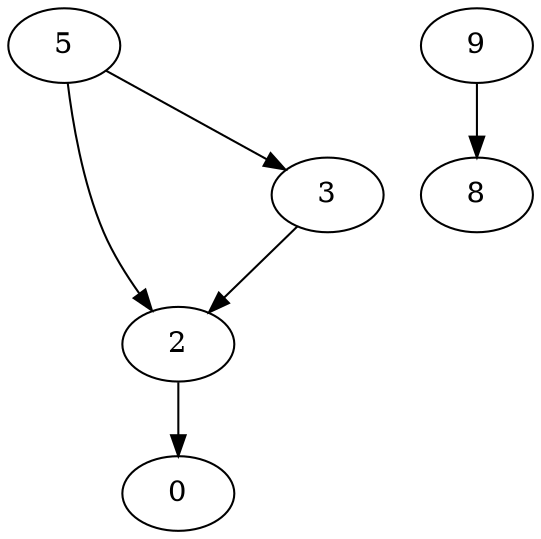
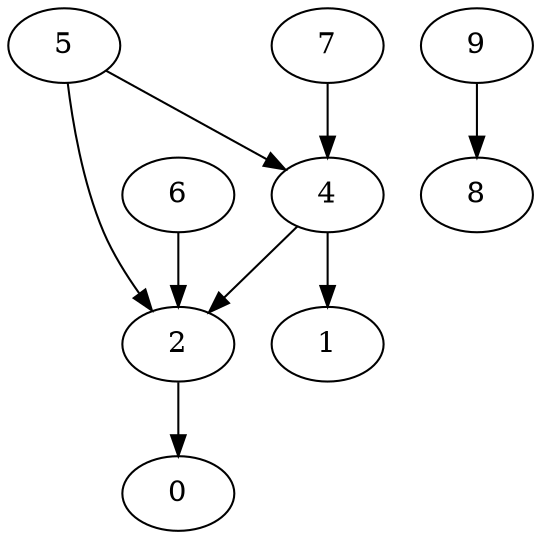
node "7": added
node "6": added
node "3": label "3" -> "4"
node "1": added
